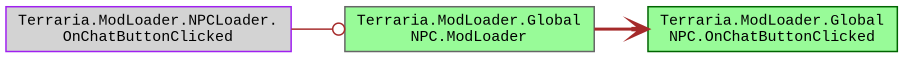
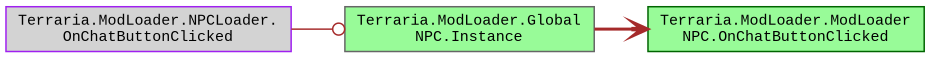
node "Terraria.ModLoader.Global NPC.ModLoader": label "Terraria.ModLoader.Global NPC.ModLoader" -> "Terraria.ModLoader.Global NPC.Instance"
node "Terraria.ModLoader.Global NPC.OnChatButtonClicked": label "Terraria.ModLoader.Global NPC.OnChatButtonClicked" -> "Terraria.ModLoader.ModLoader NPC.OnChatButtonClicked"
